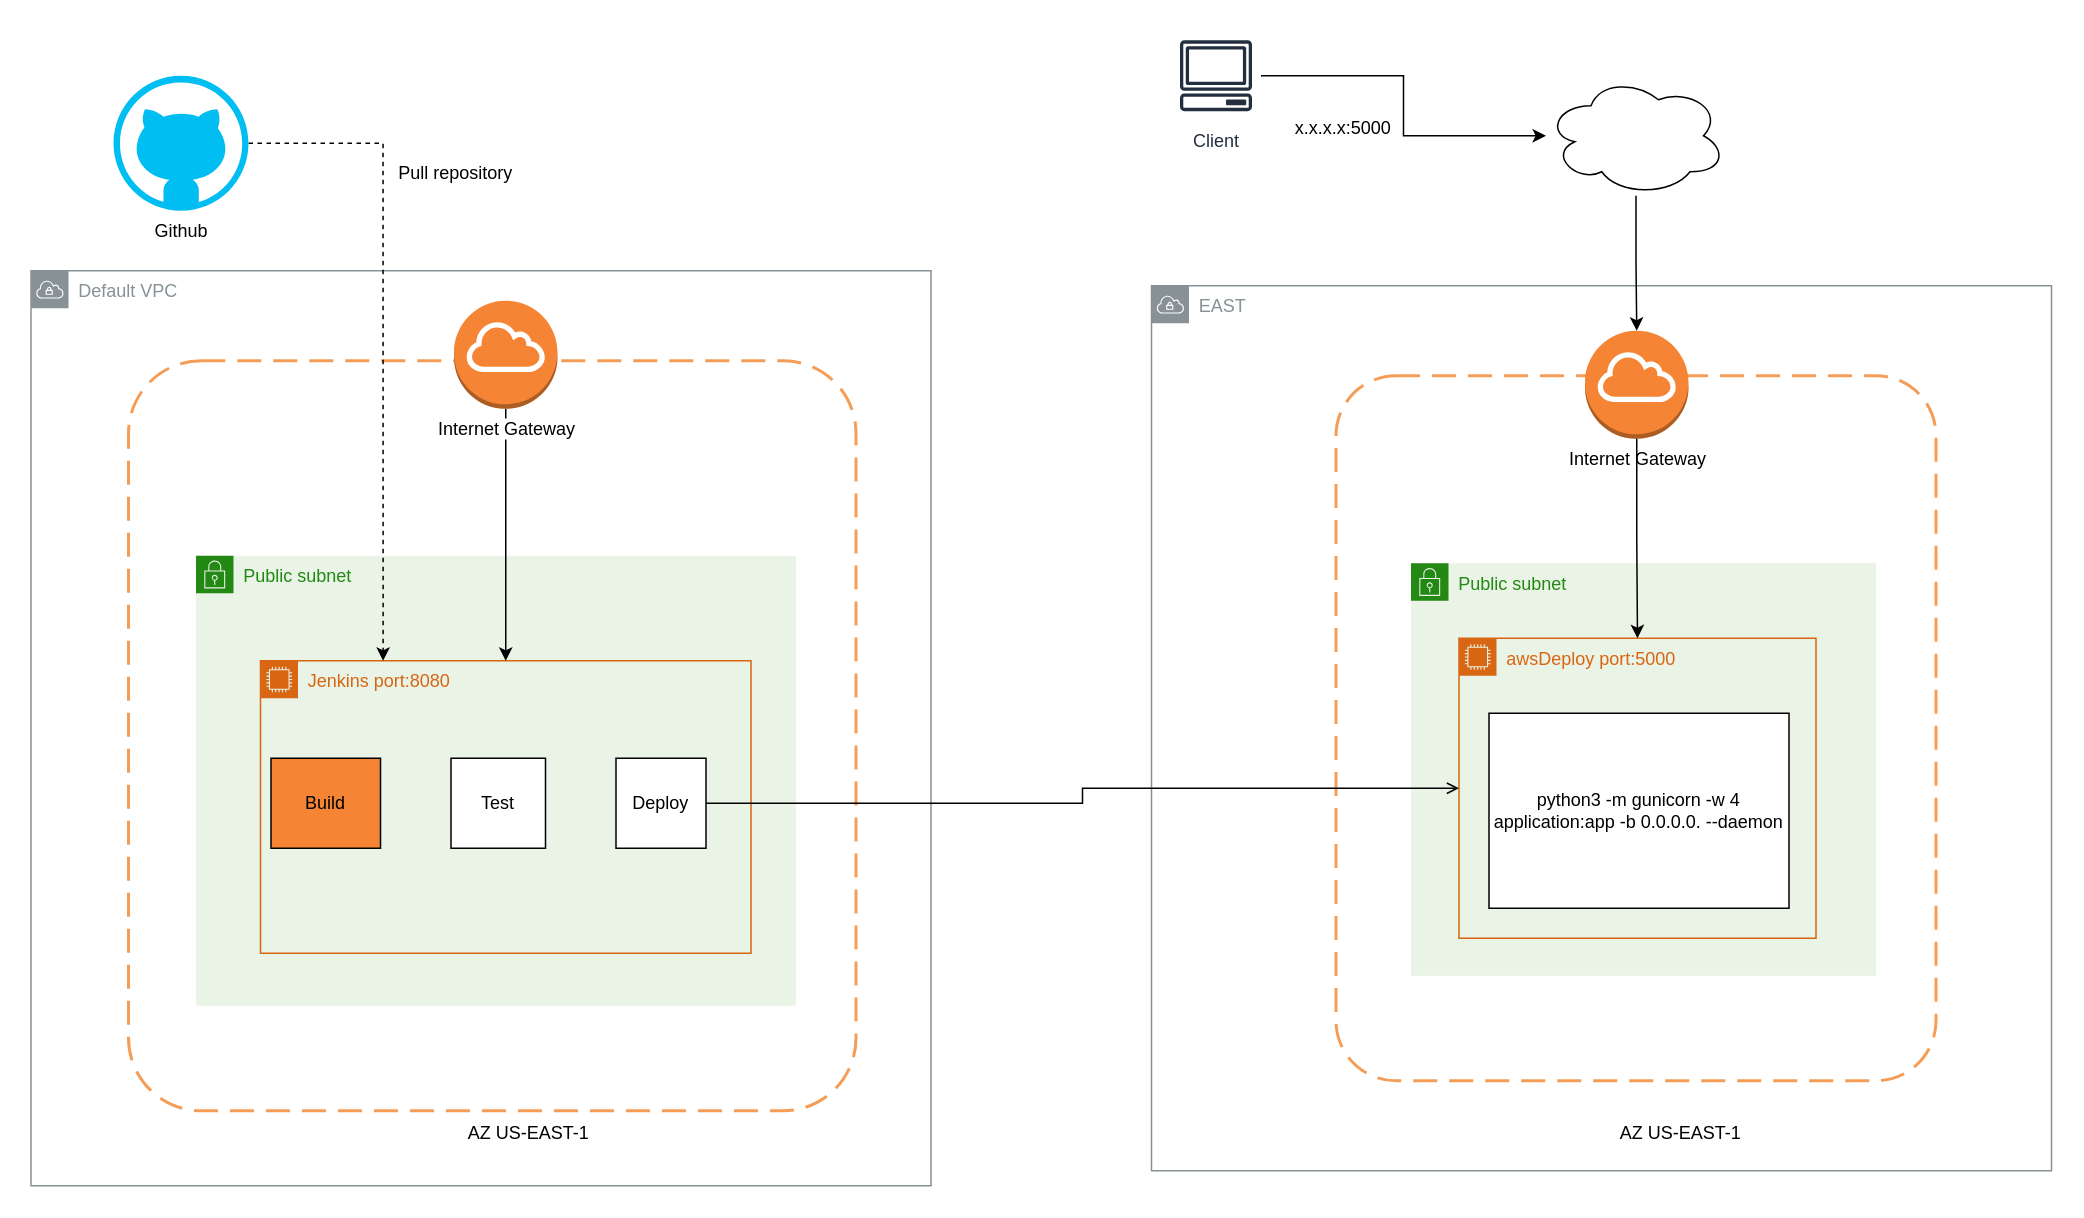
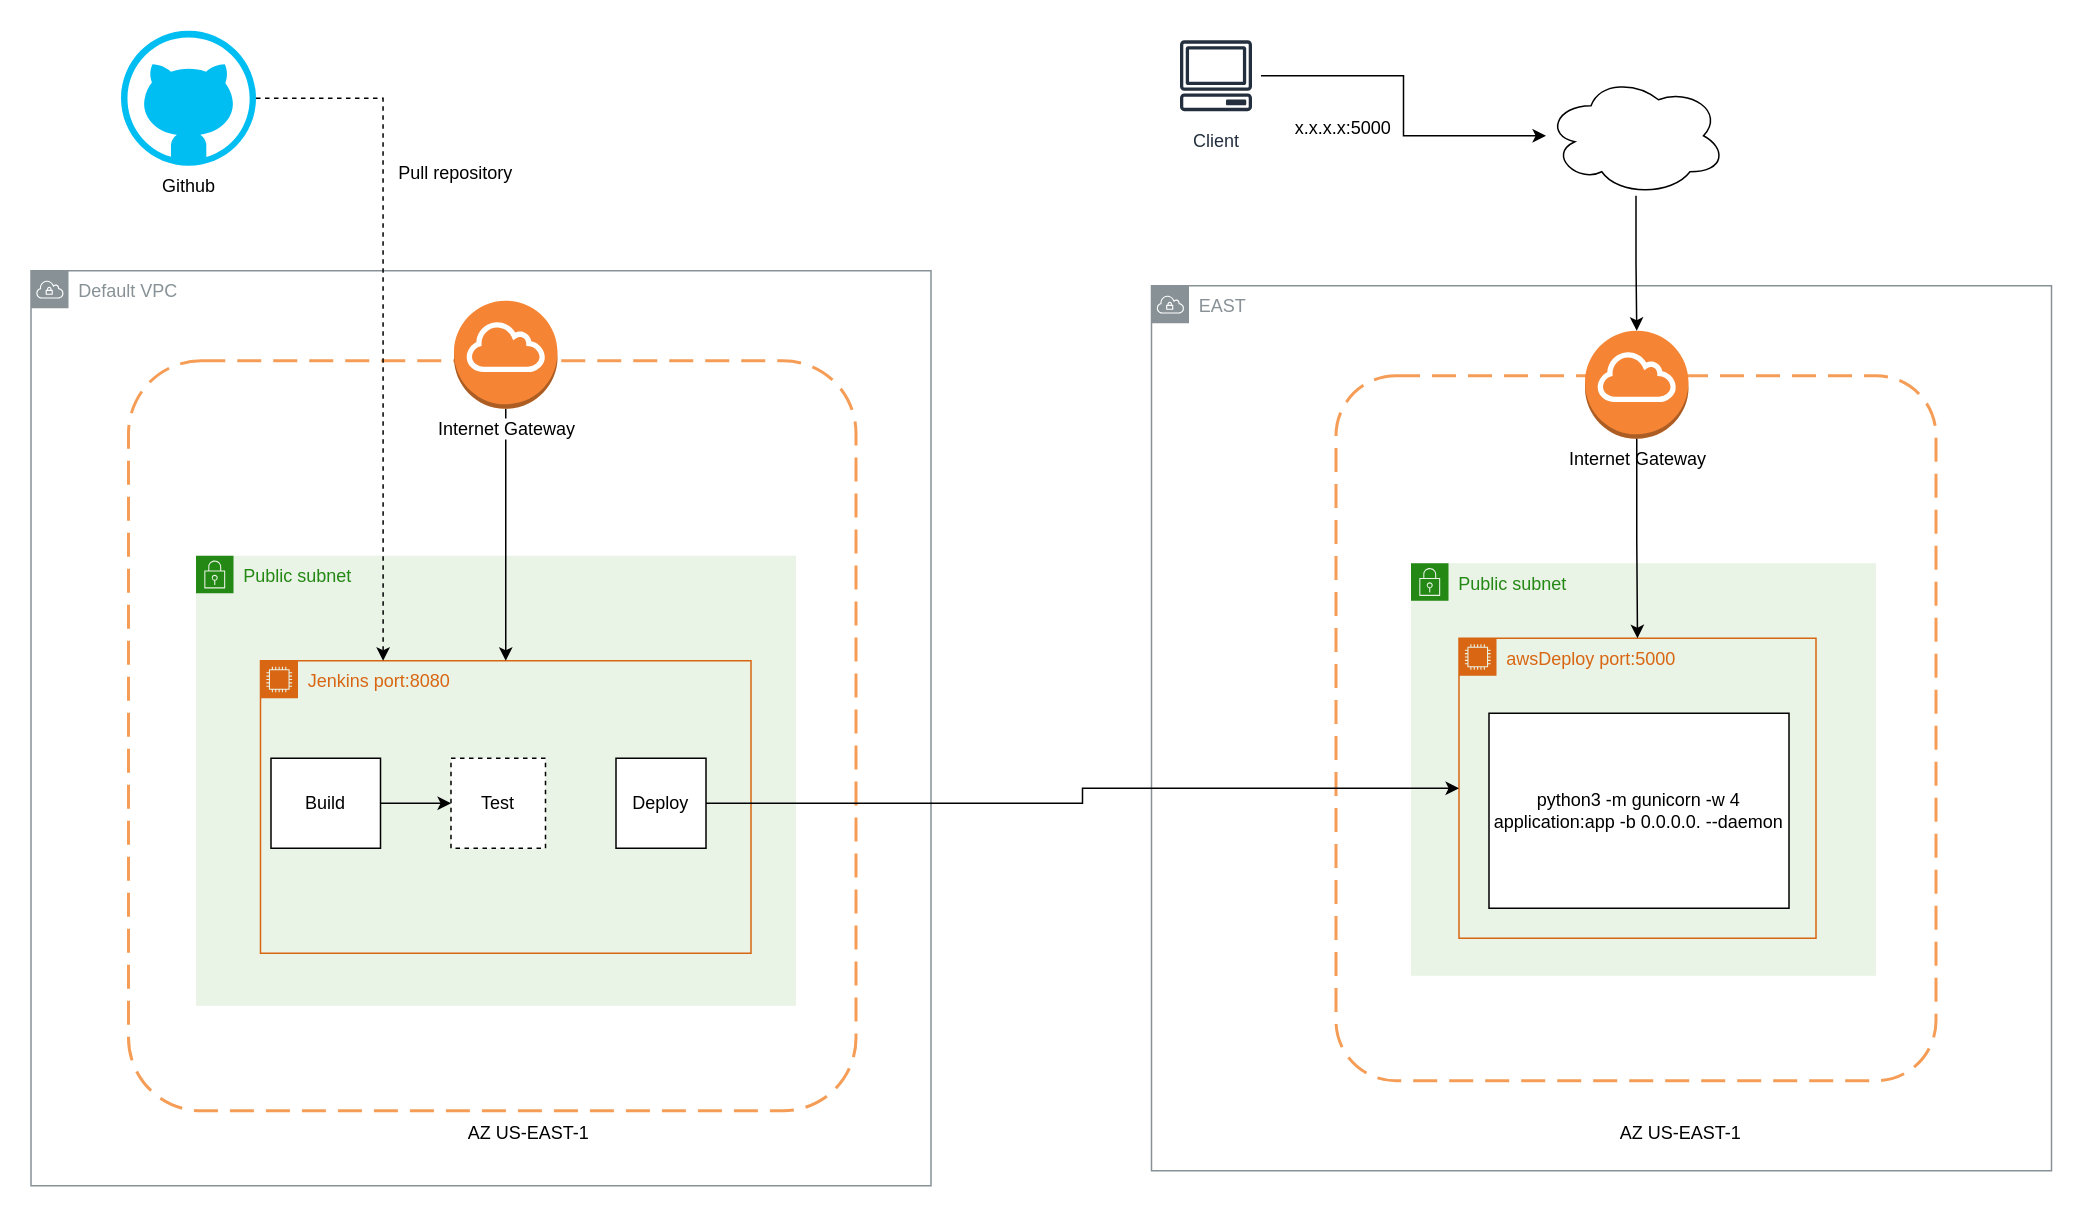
node "Github": moved (181, 143) -> (188, 98)
edge "Deploy" -> "awsDeploy port:5000": arrowhead open -> classic
node "Build": fillcolor #f58534 -> #ffffff
edge "Build" -> "Test": added
node "Test": style solid -> dashed
